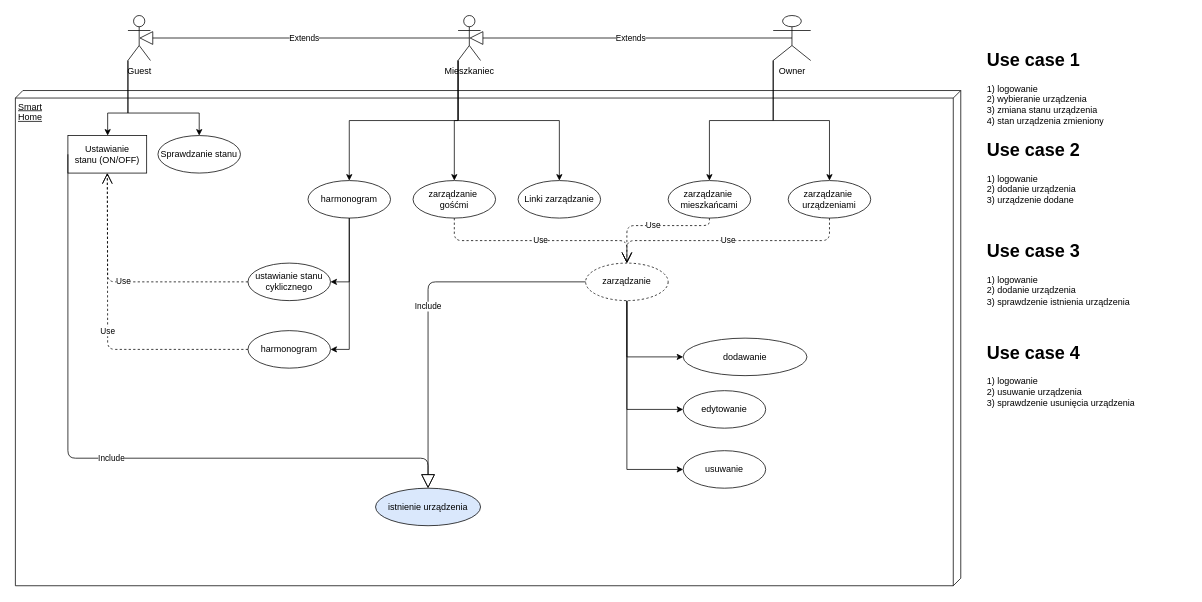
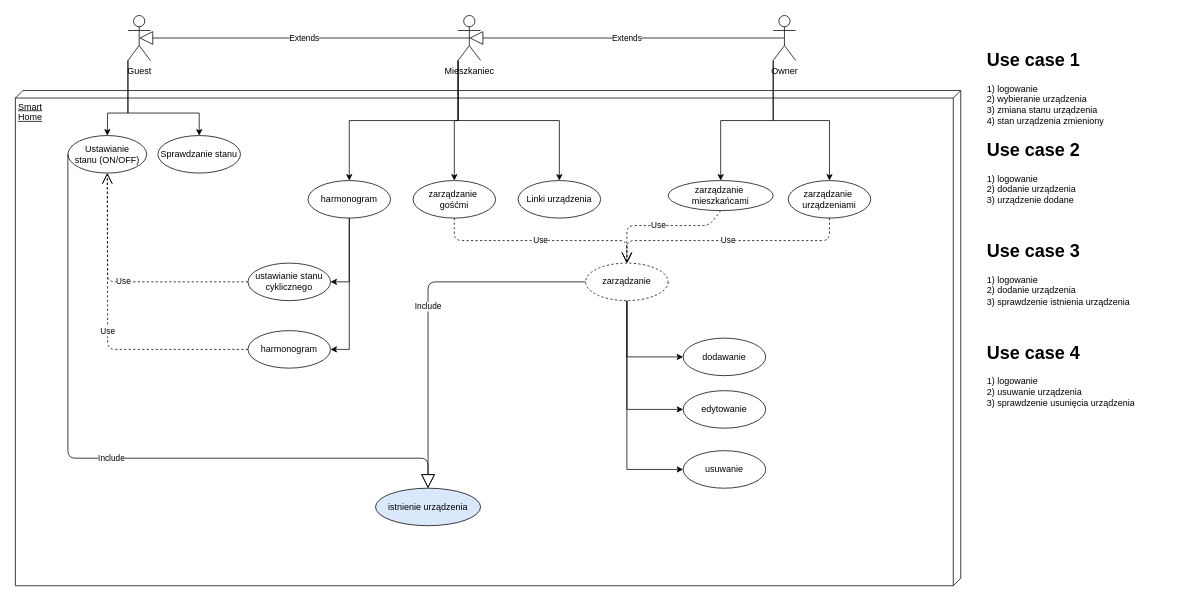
node "Owner": size 38x45 -> 23x45
node "Ustawianie stanu (ON/OFF)": shape rectangle -> ellipse
node "Linki zarządzanie": label "Linki zarządzanie" -> "Linki urządzenia"
node "zarządzanie mieszkańcami": size 83x38 -> 105x30
node "dodawanie": size 124x38 -> 83x38
